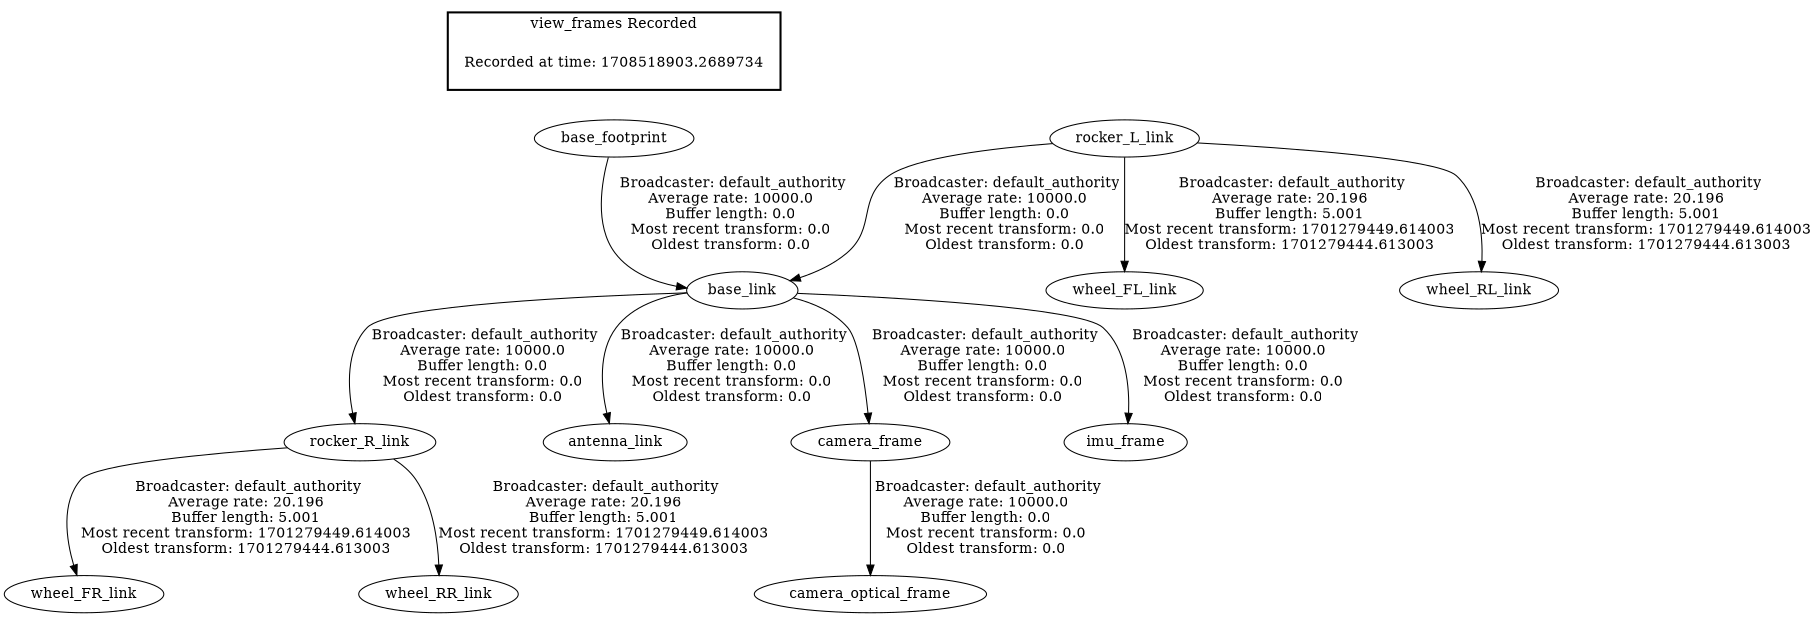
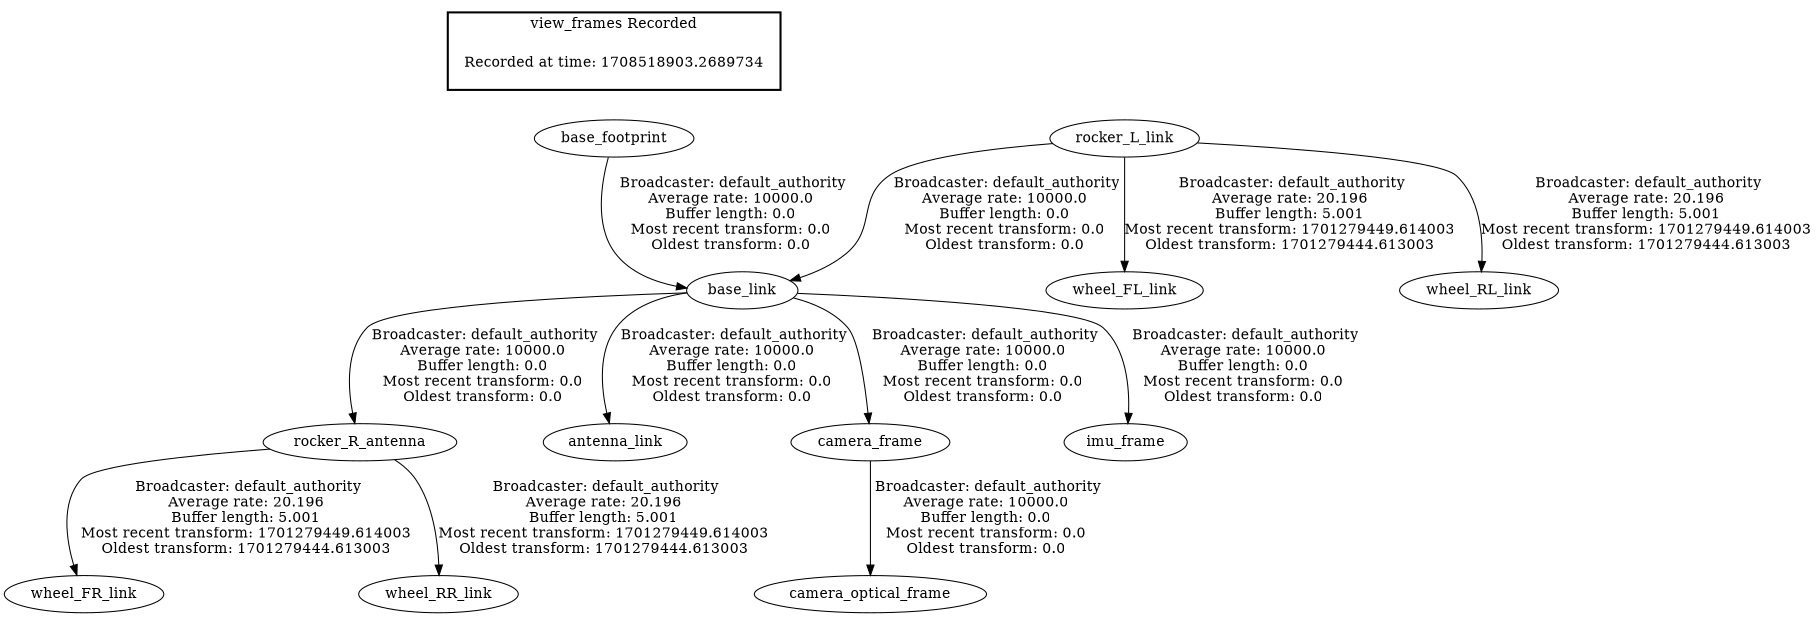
node "rocker_R_link": label "rocker_R_link" -> "rocker_R_antenna"
